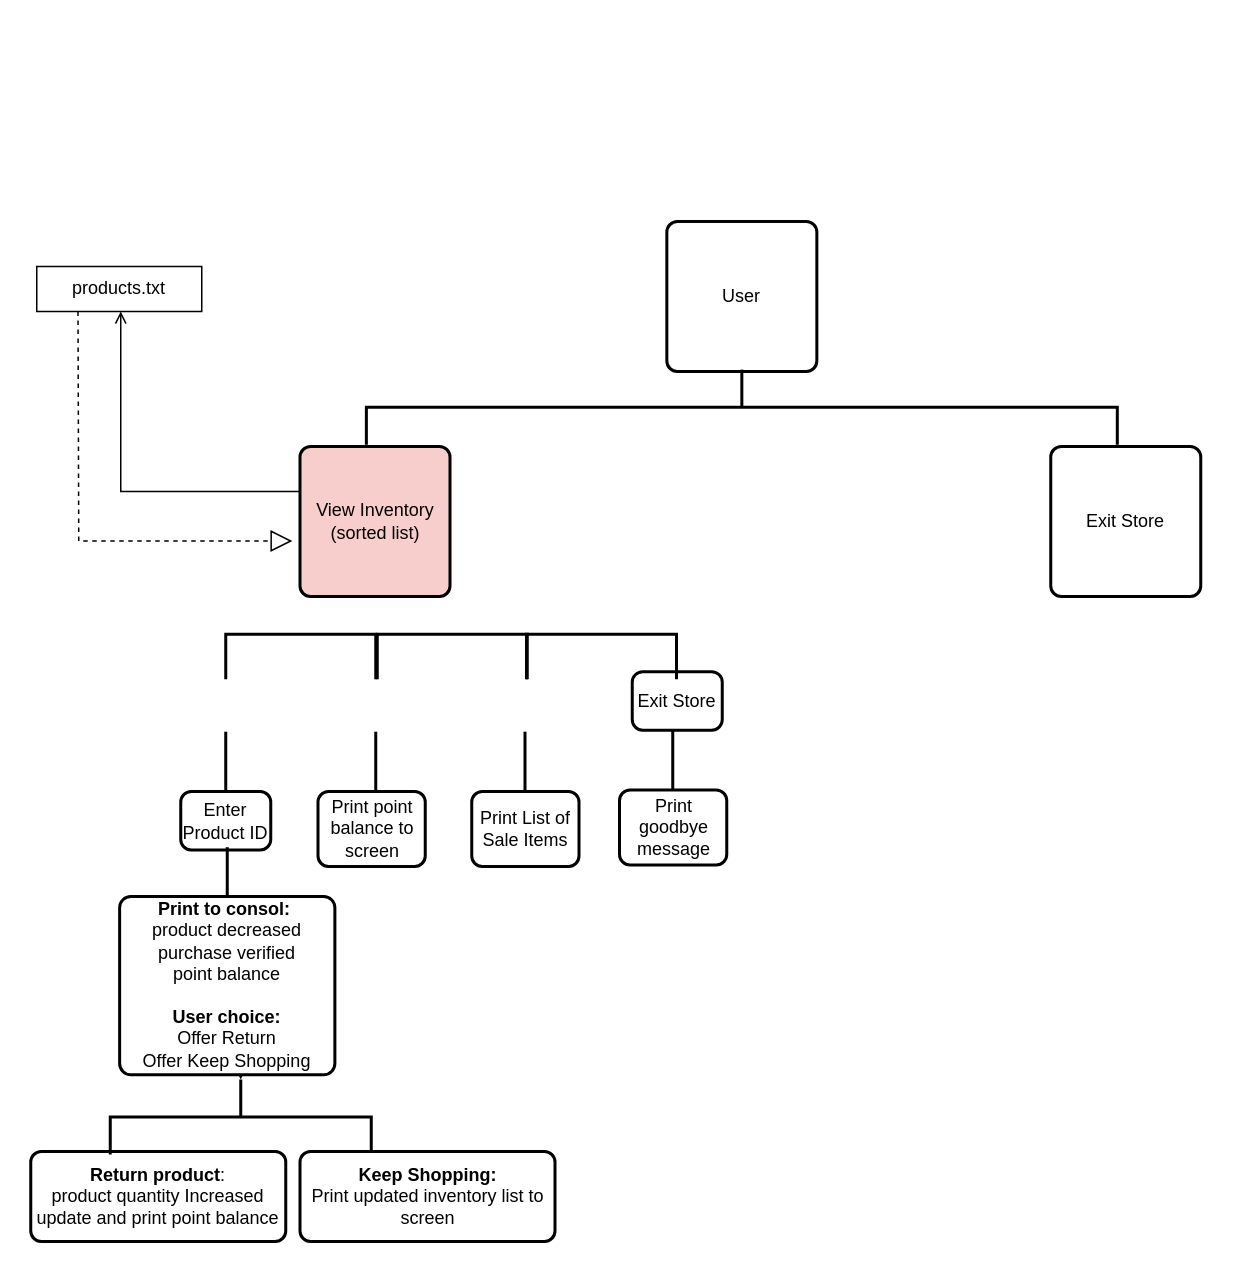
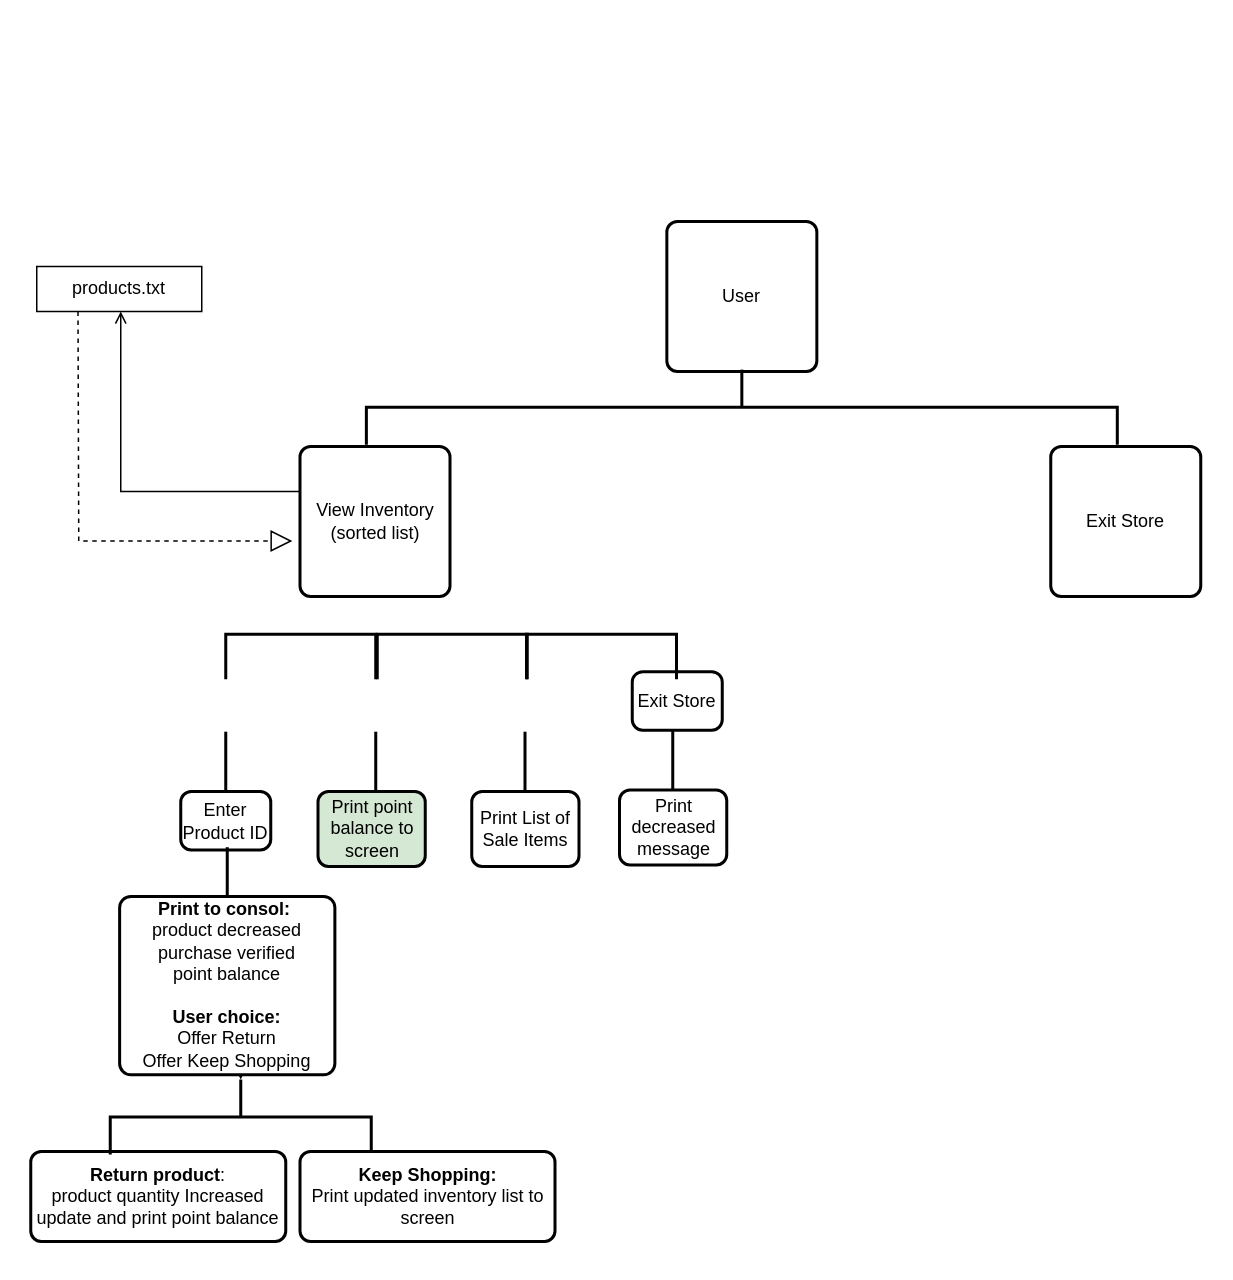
node "View Inventory (sorted list)": fillcolor #f8cecc -> #ffffff
node "Print goodbye message": label "Print goodbye message" -> "Print decreased message"
node "Print point balance to screen": fillcolor #ffffff -> #d5e8d4
